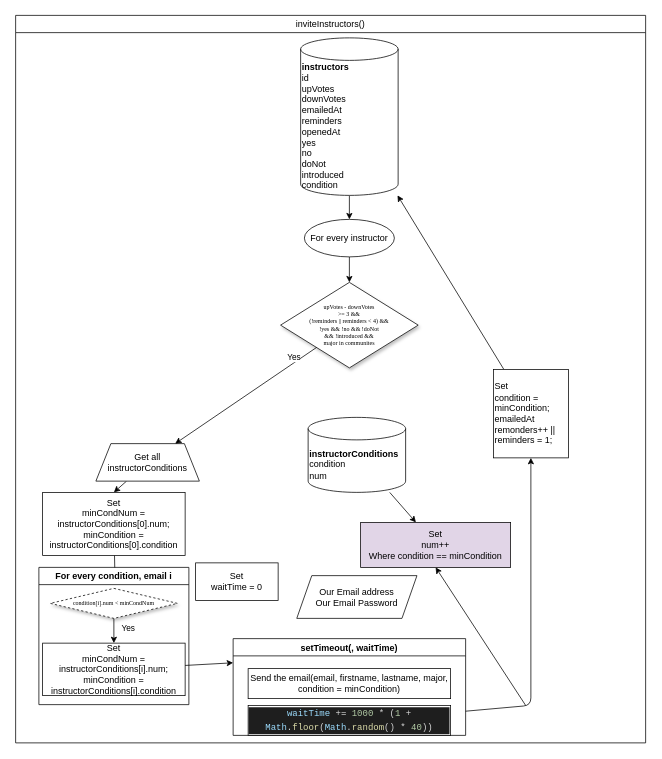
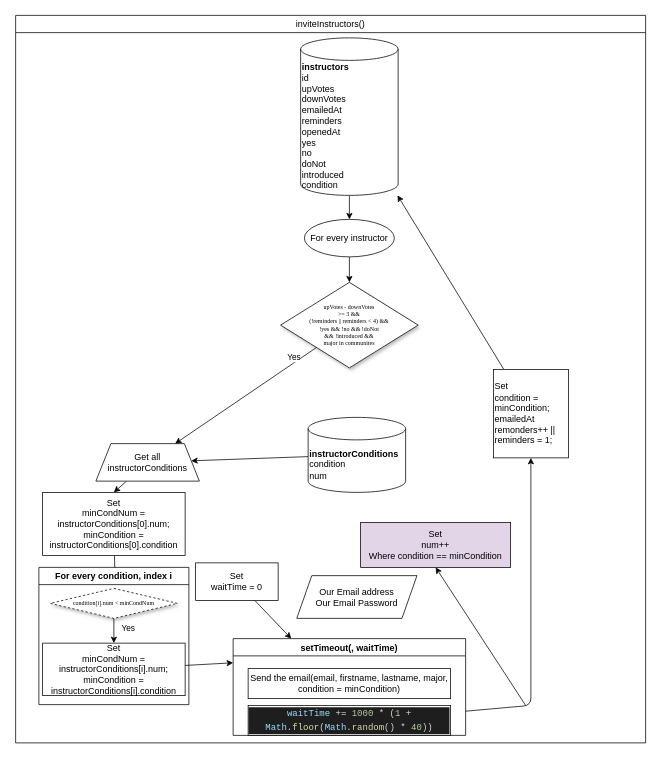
edge "instructorConditions condition num" -> "Set num++ Where condition == minCondition": now "instructorConditions condition num" -> "Get all instructorConditions"
node "For every condition, email i": label "For every condition, email i" -> "For every condition, index i"
edge "Set waitTime = 0" -> "setTimeout(, waitTime)": added
